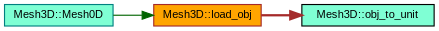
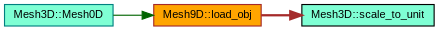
node "Mesh3D::load_obj": label "Mesh3D::load_obj" -> "Mesh9D::load_obj"
node "Mesh3D::obj_to_unit": label "Mesh3D::obj_to_unit" -> "Mesh3D::scale_to_unit"
